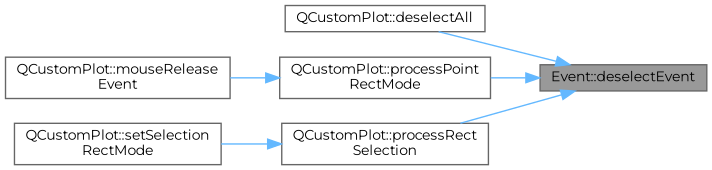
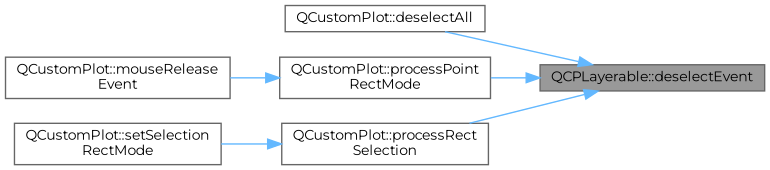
node "Event::deselectEvent": label "Event::deselectEvent" -> "QCPLayerable::deselectEvent"
